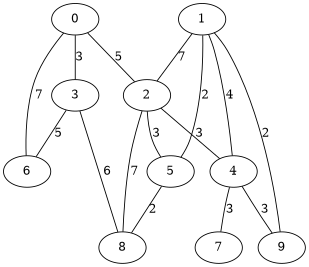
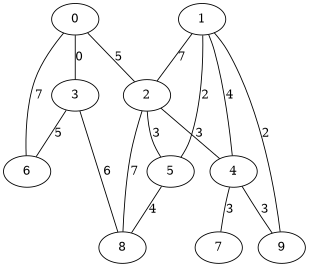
edge "0" -- "3": label "3" -> "0"
edge "5" -- "8": label "2" -> "4"
